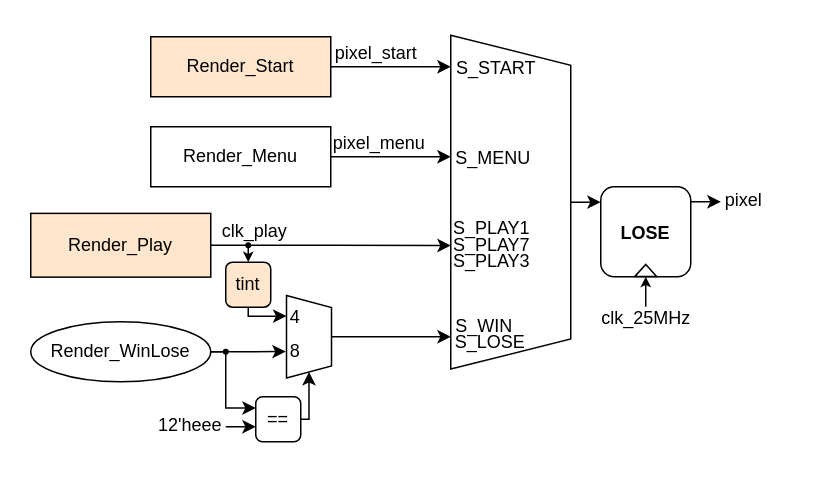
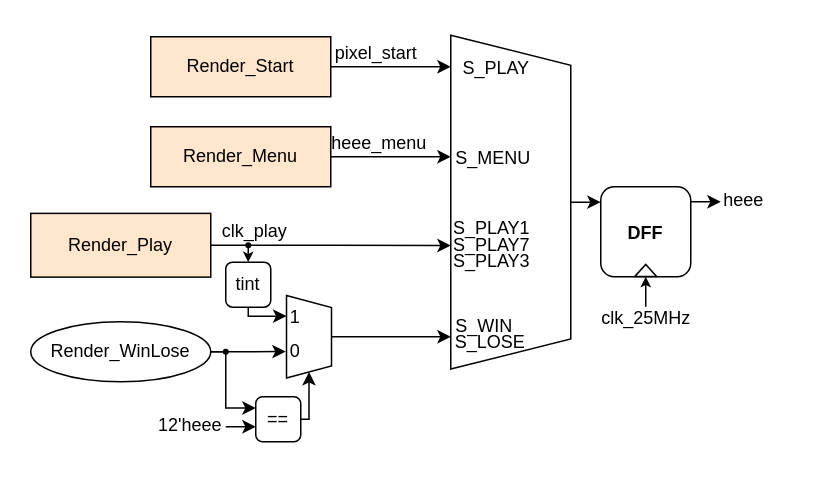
node "S_START": label "S_START" -> "S_PLAY"
node "pixel_menu": label "pixel_menu" -> "heee_menu"
node "Render_Menu": fillcolor #ffffff -> #ffe6cc
node "pixel": label "pixel" -> "heee"
node "LOSE": label "LOSE" -> "DFF"
node "tint": fillcolor #ffe6cc -> #ffffff
node "4": label "4" -> "1"
node "8": label "8" -> "0"
